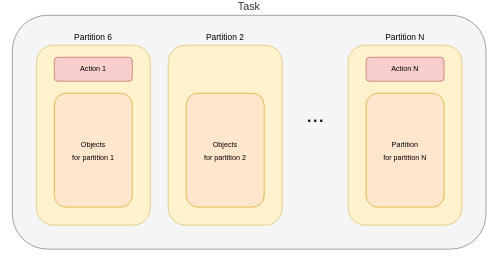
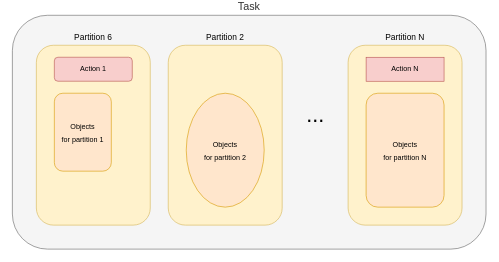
node "Action N": shape rounded rectangle -> rectangle
node "Objects for partition 1": size 78x114 -> 57x78
node "Objects for partition 2": shape rounded rectangle -> ellipse
node "Partition for partition N": label "Partition for partition N" -> "Objects for partition N"
